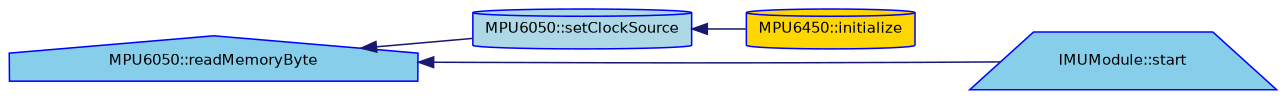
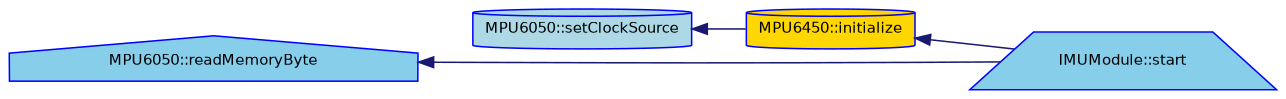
edge "MPU6050::setClockSource" -> "MPU6050::readMemoryByte": removed
edge "IMUModule::start" -> "MPU6450::initialize": added
